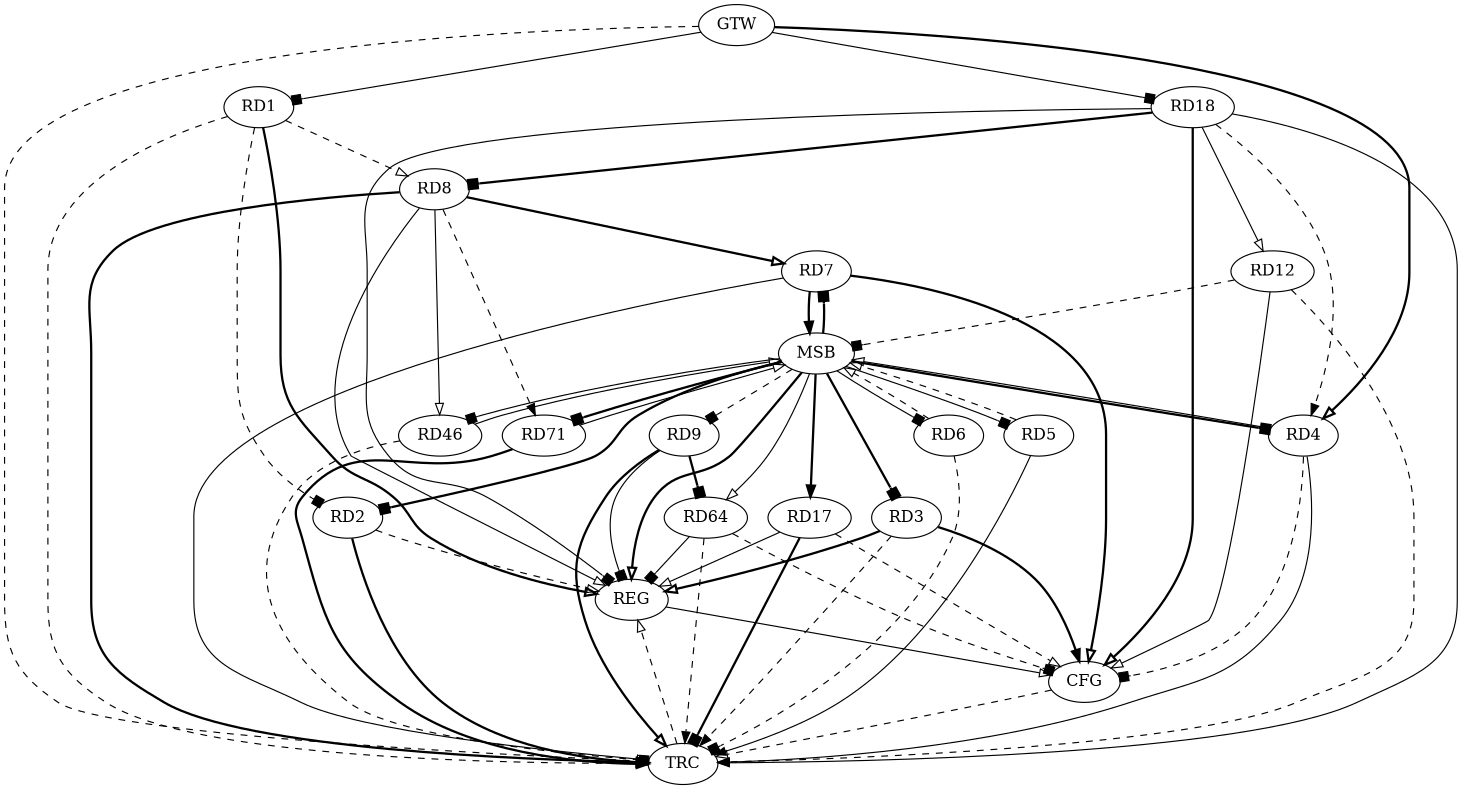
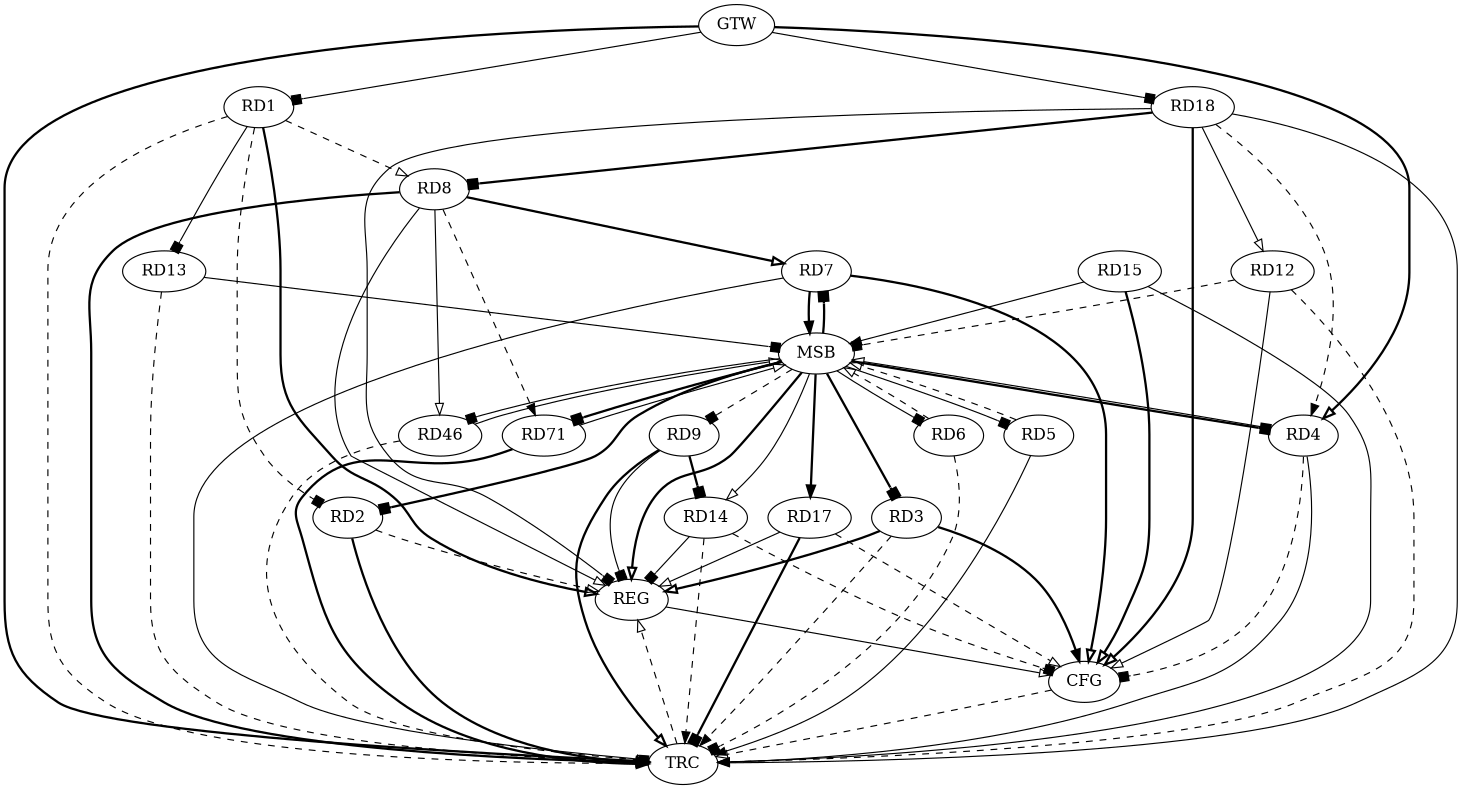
node "RD13": added
node "RD15": added
edge "GTW" -> "TRC": style dashed -> bold
node "RD64": label "RD64" -> "RD14"
